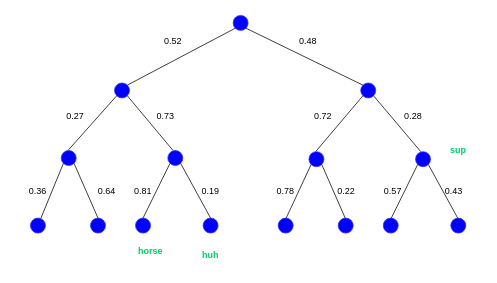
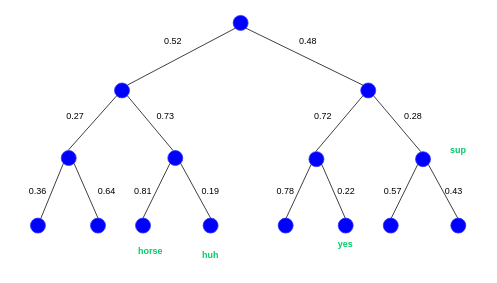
node "yes": added
